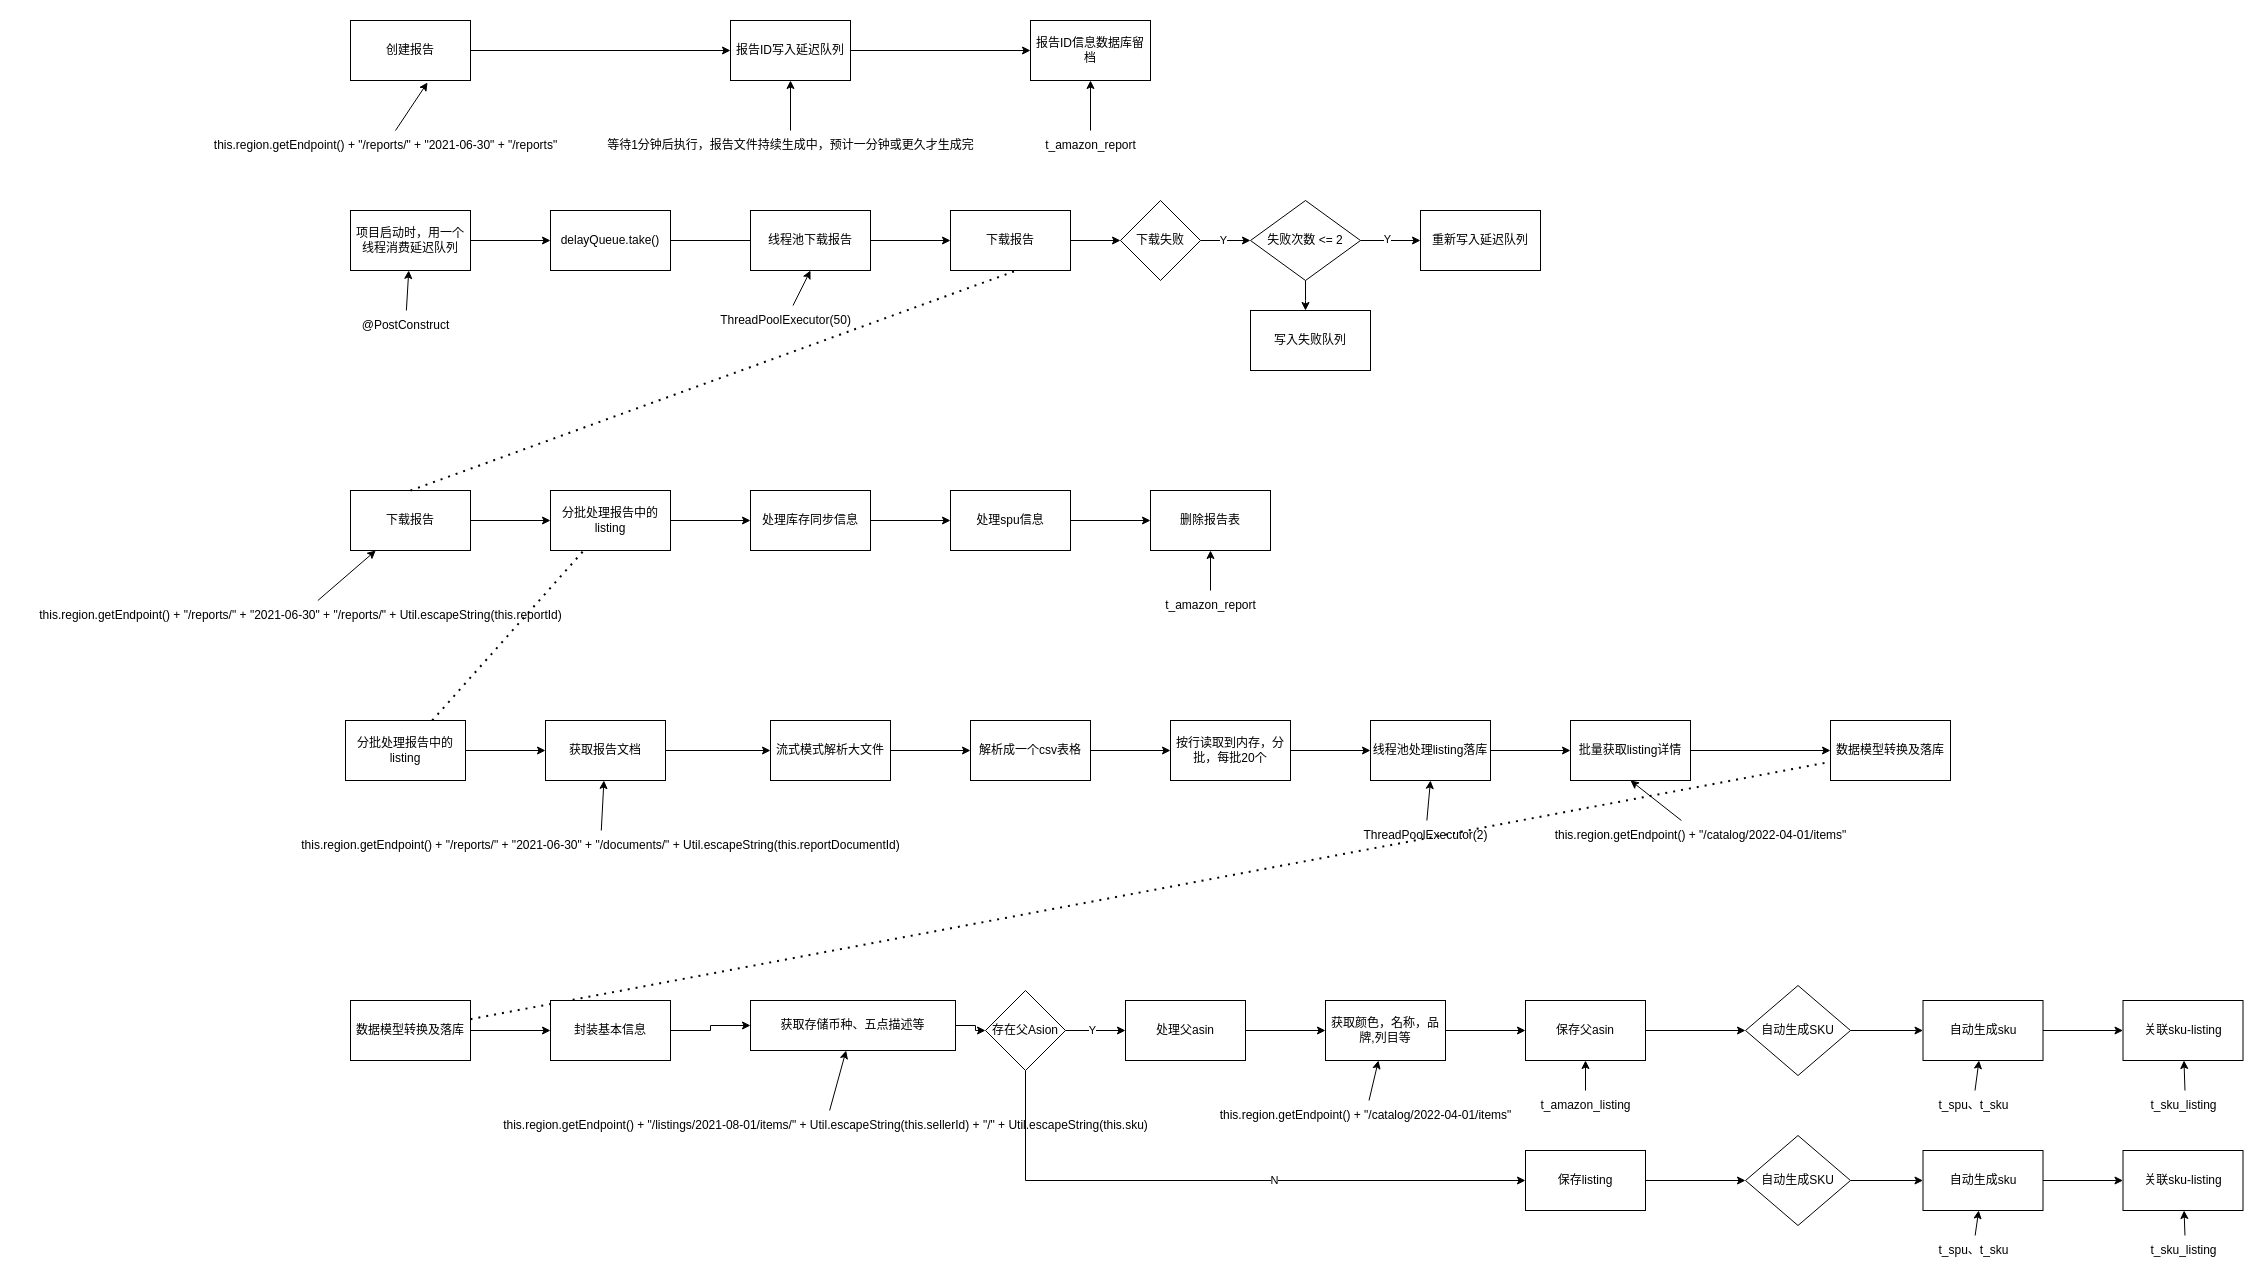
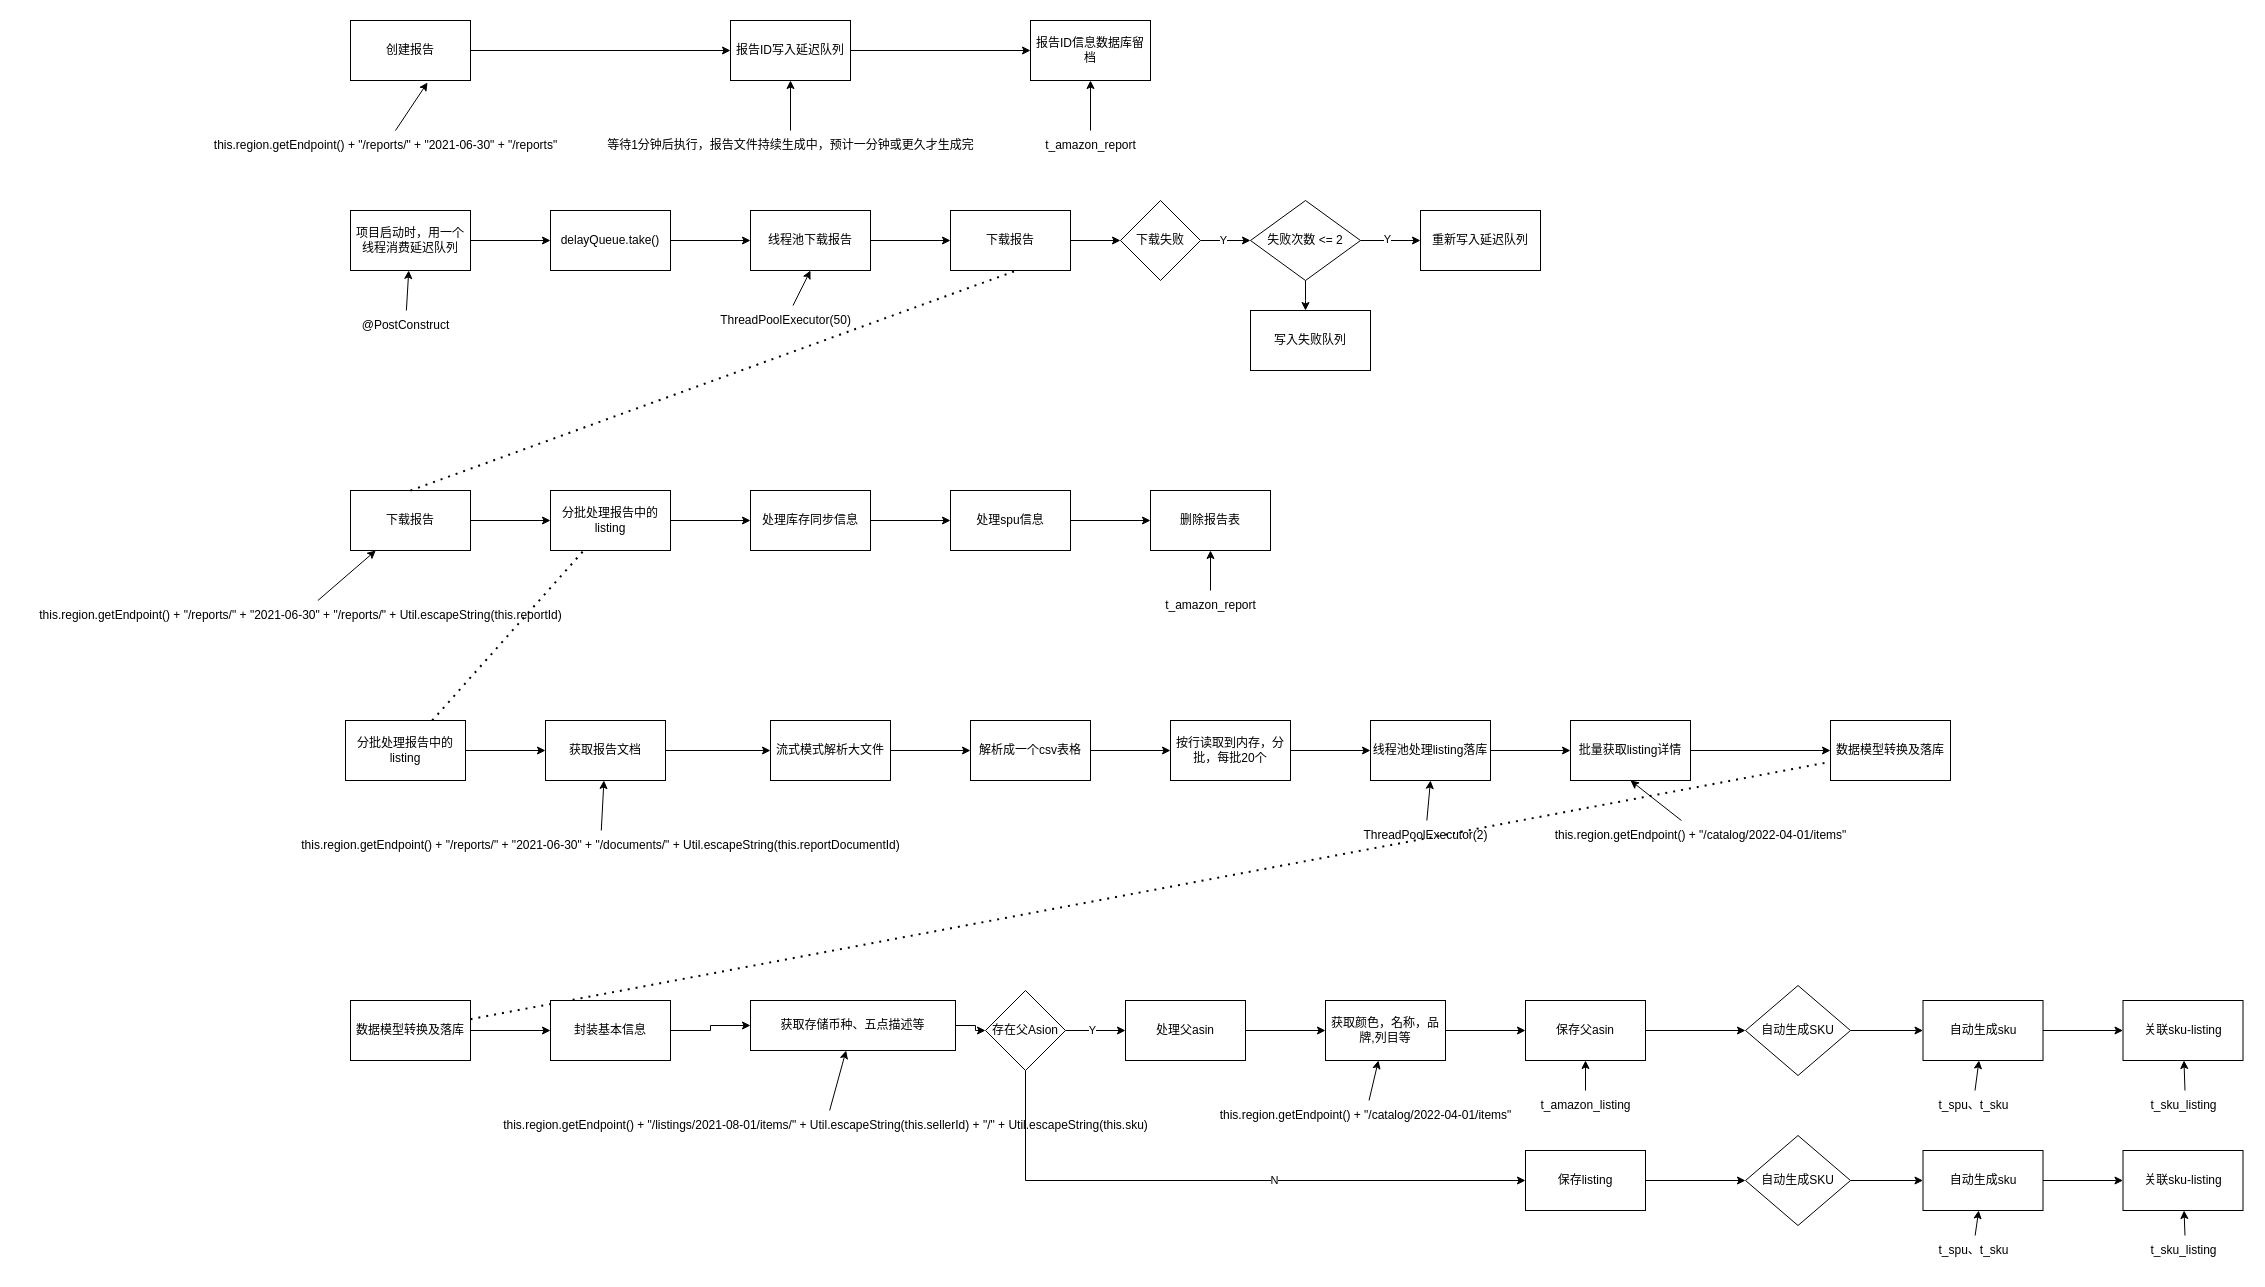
edge "delayQueue.take()" -- "线程池下载报告": arrowhead none -> classic
